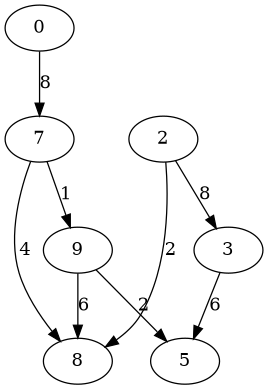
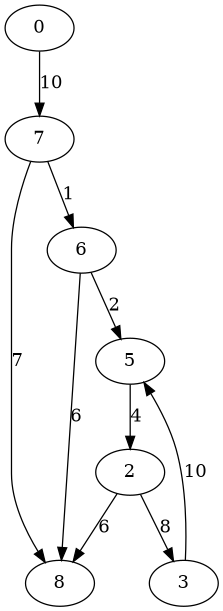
edge "0" -> "7": label "8" -> "10"
edge "7" -> "8": label "4" -> "7"
node "9": label "9" -> "6"
edge "2" -> "8": label "2" -> "6"
edge "3" -> "5": label "6" -> "10"
edge "5" -> "2": added, label "4"
